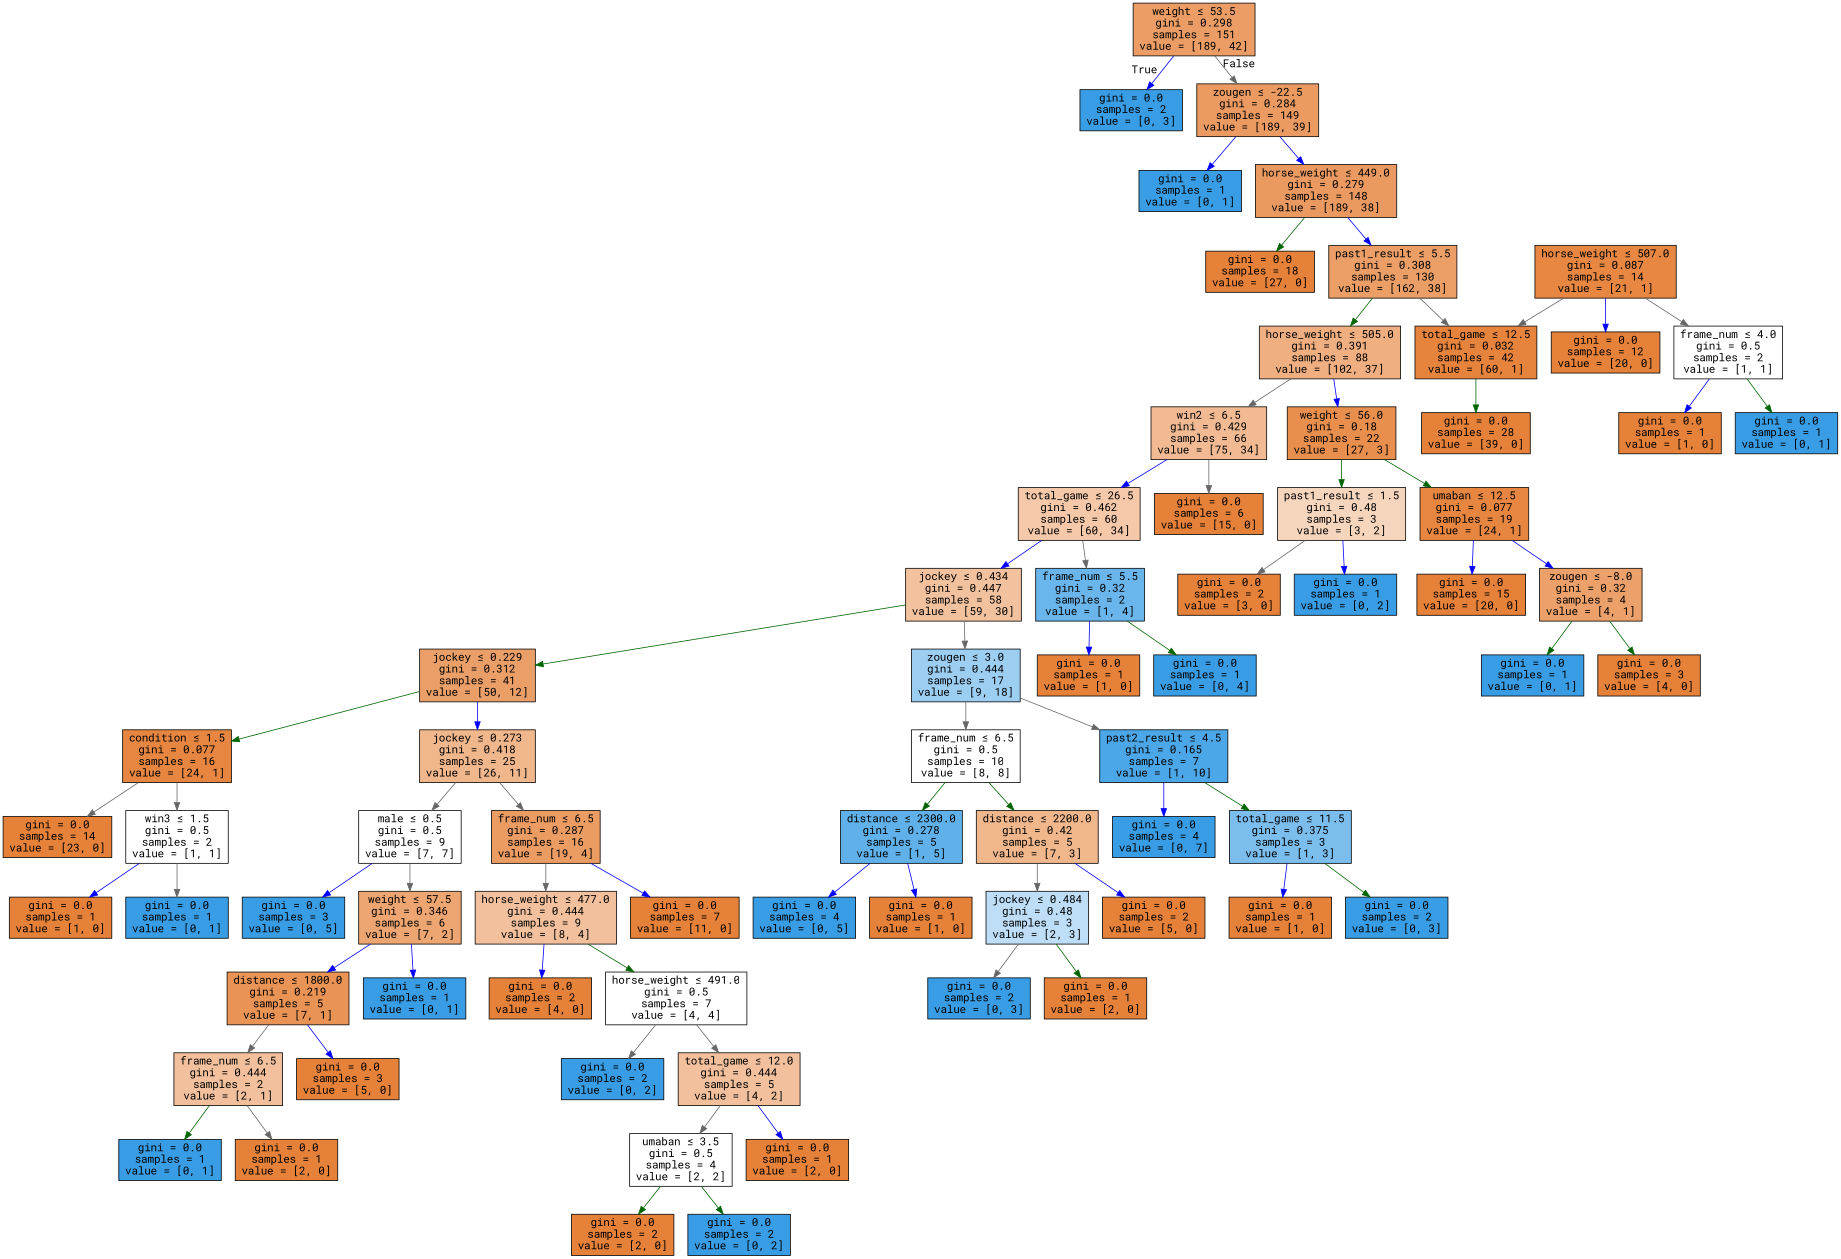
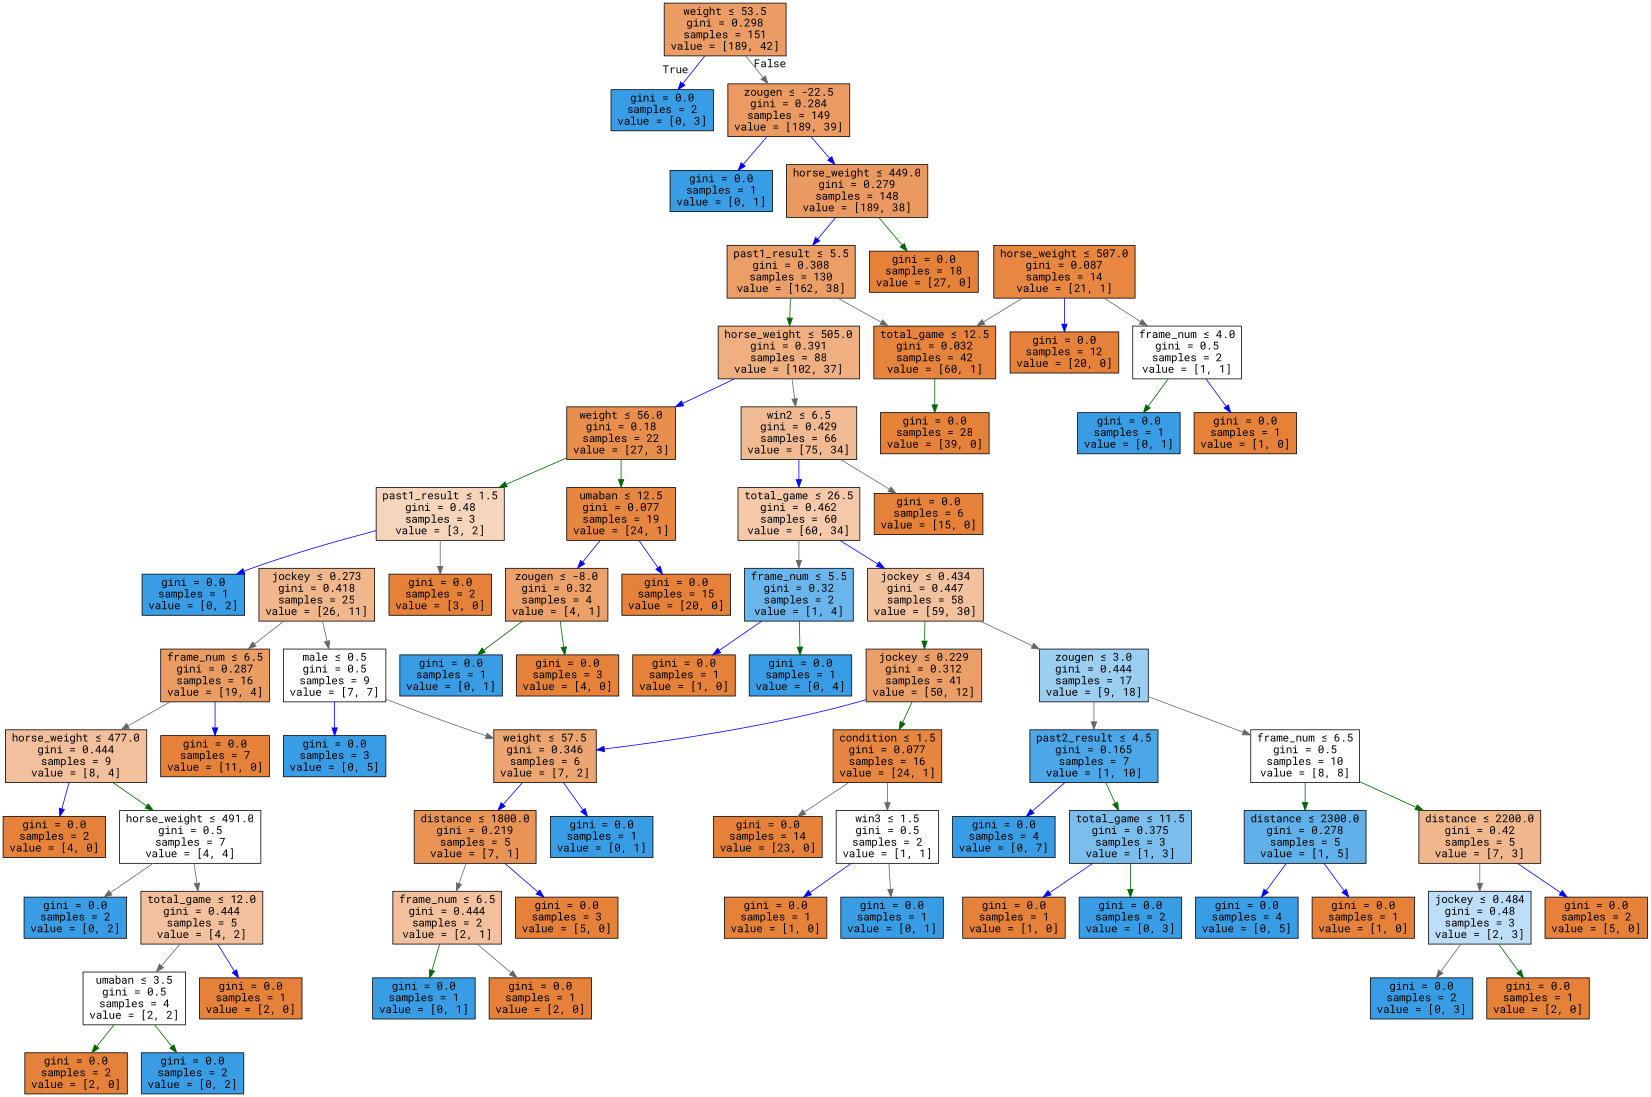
edge "jockey ≤ 0.229" -> "jockey ≤ 0.273": now "jockey ≤ 0.229" -> "weight ≤ 57.5"
